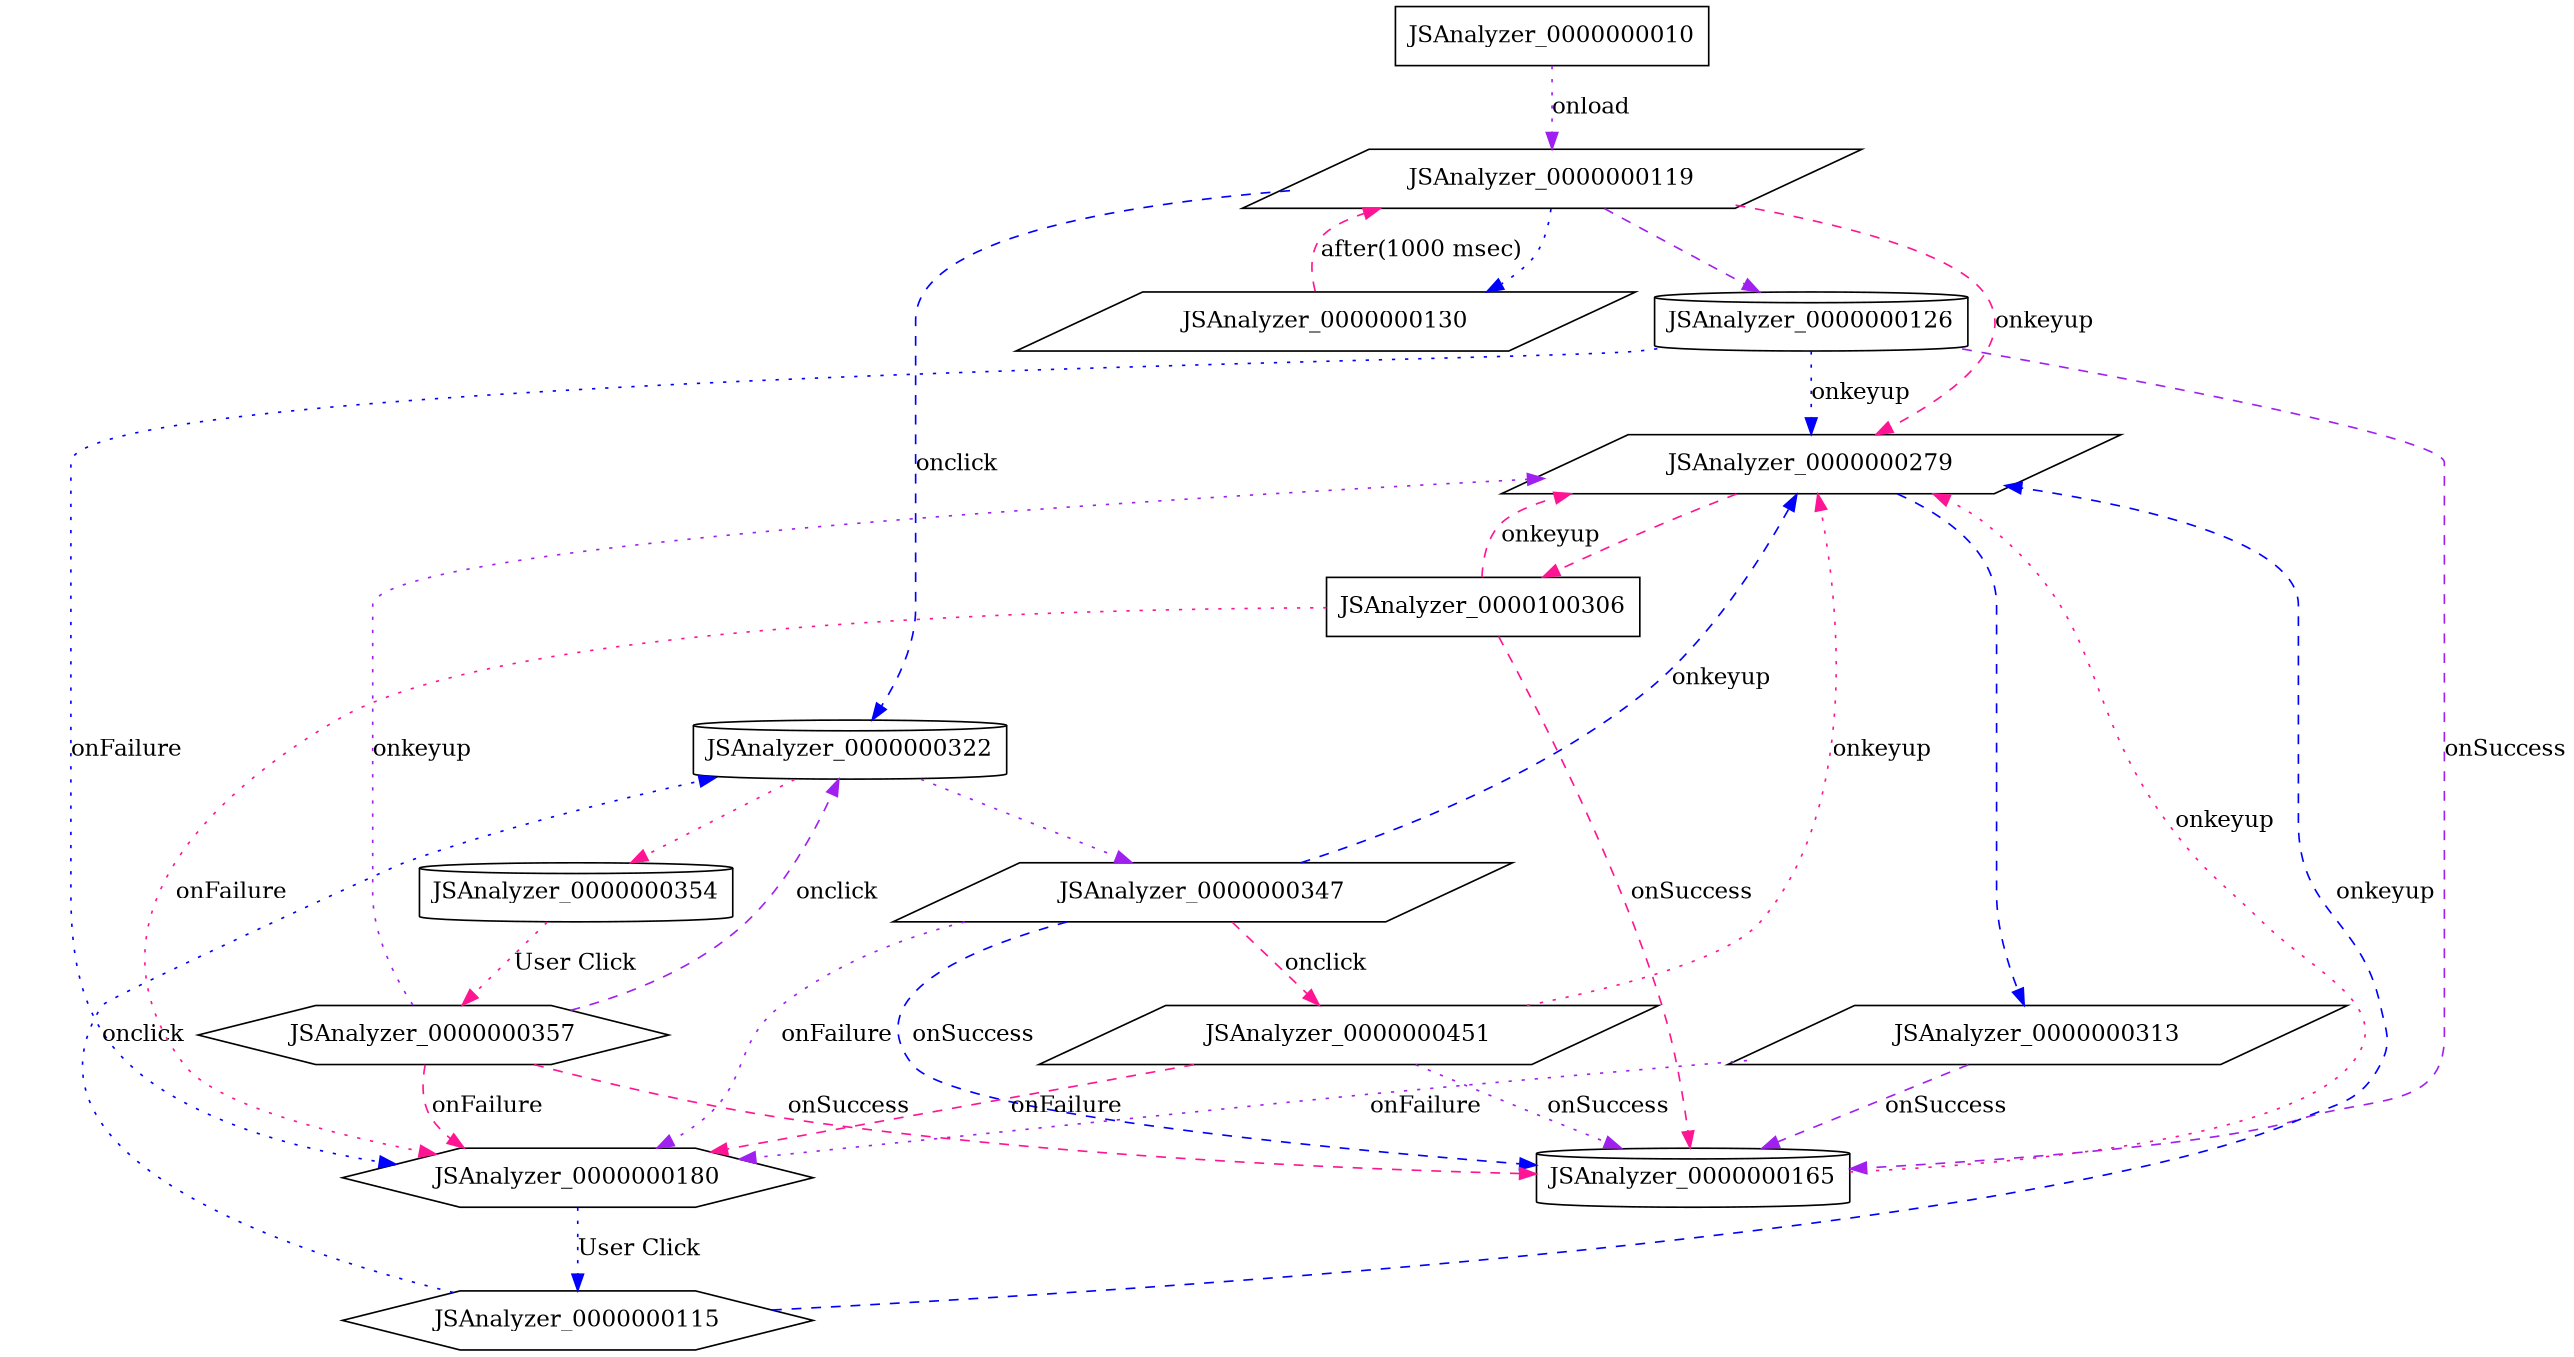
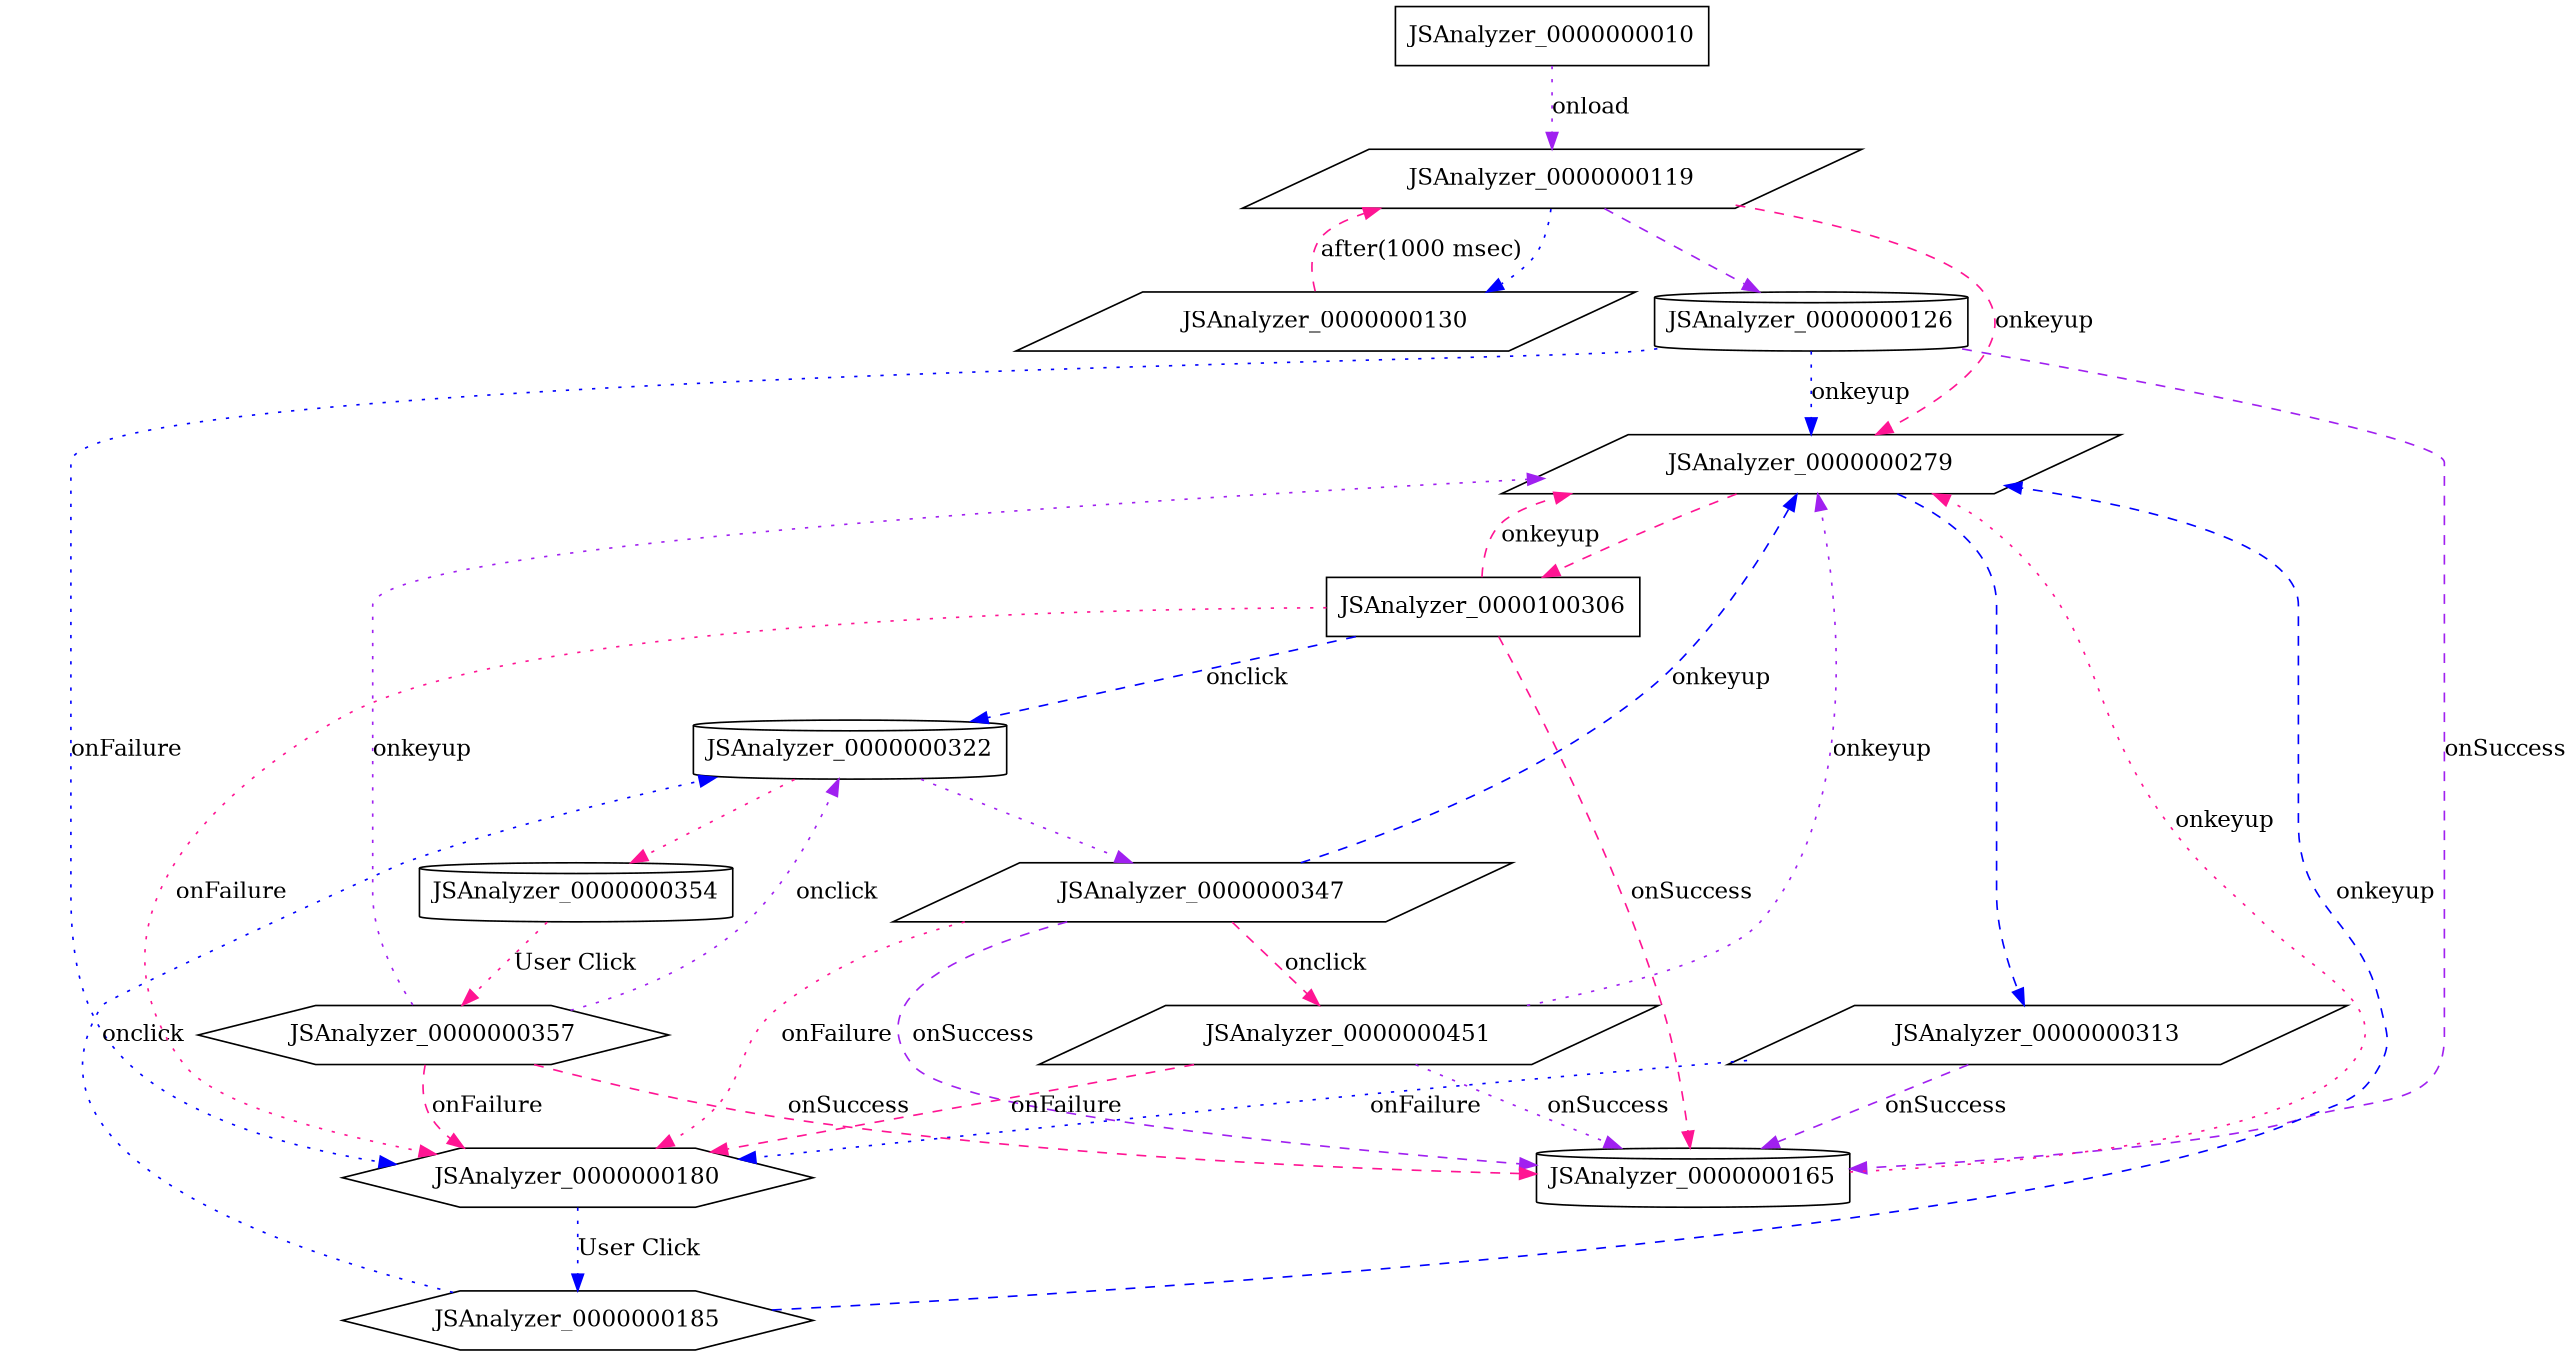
edge "JSAnalyzer_0000000119" -> "JSAnalyzer_0000000322": now "JSAnalyzer_0000100306" -> "JSAnalyzer_0000000322"
edge "JSAnalyzer_0000000451" -> "JSAnalyzer_0000000279": color deeppink -> purple
edge "JSAnalyzer_0000000357" -> "JSAnalyzer_0000000322": style dashed -> dotted
edge "JSAnalyzer_0000000347" -> "JSAnalyzer_0000000180": color purple -> deeppink
edge "JSAnalyzer_0000000313" -> "JSAnalyzer_0000000180": color purple -> blue
edge "JSAnalyzer_0000000347" -> "JSAnalyzer_0000000165": color blue -> purple
node "JSAnalyzer_0000000115": label "JSAnalyzer_0000000115" -> "JSAnalyzer_0000000185"
